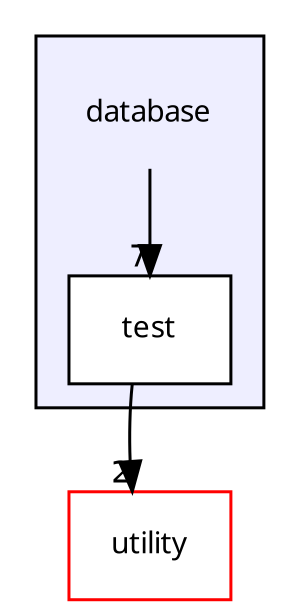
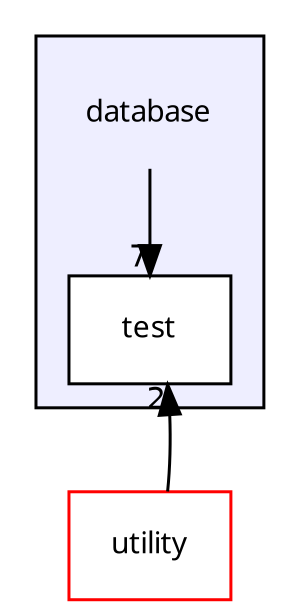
edge "test" -> "utility": reversed
